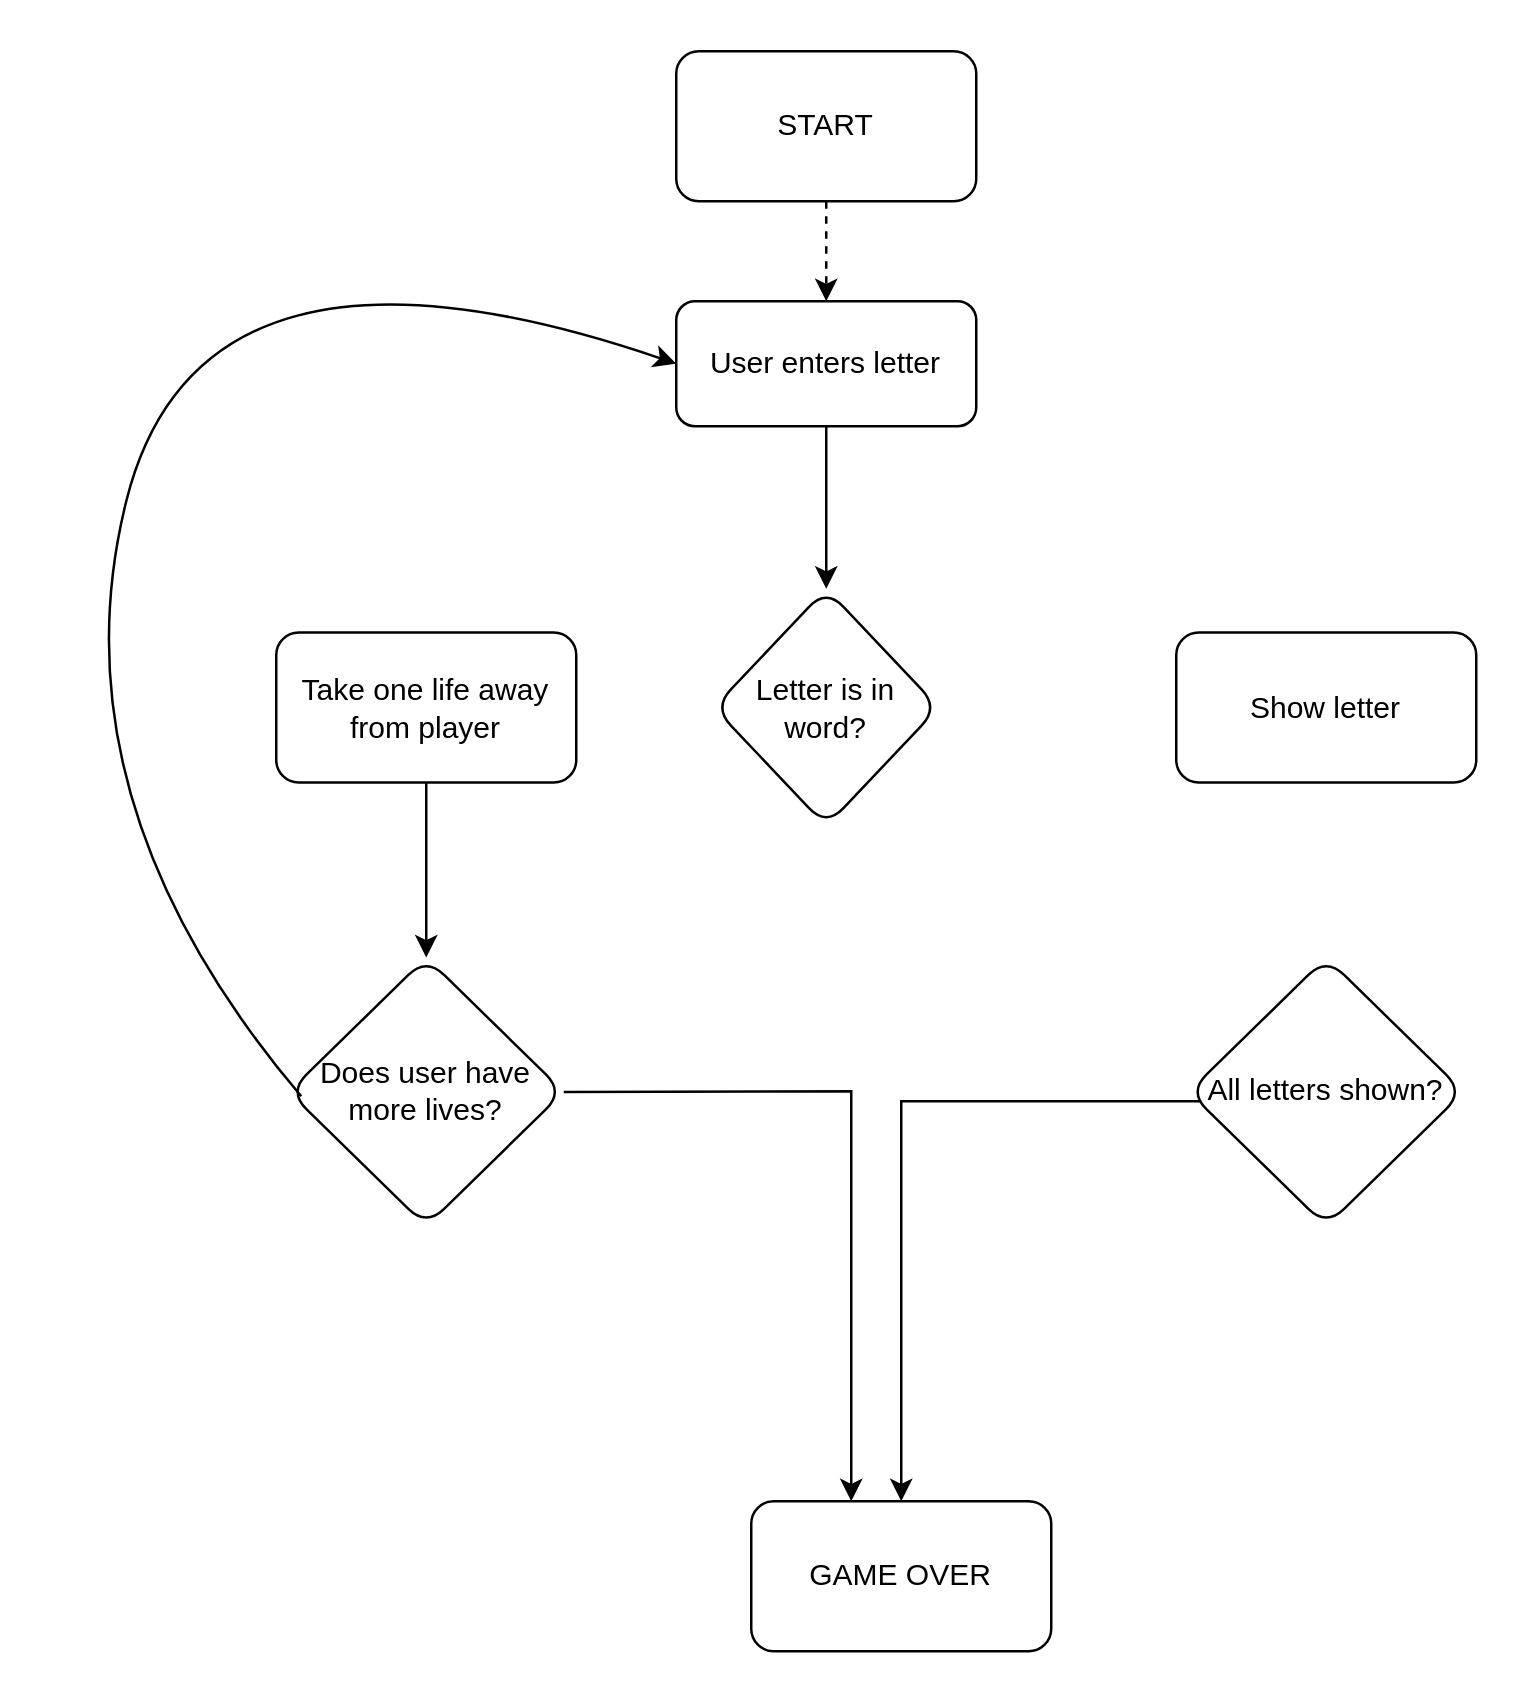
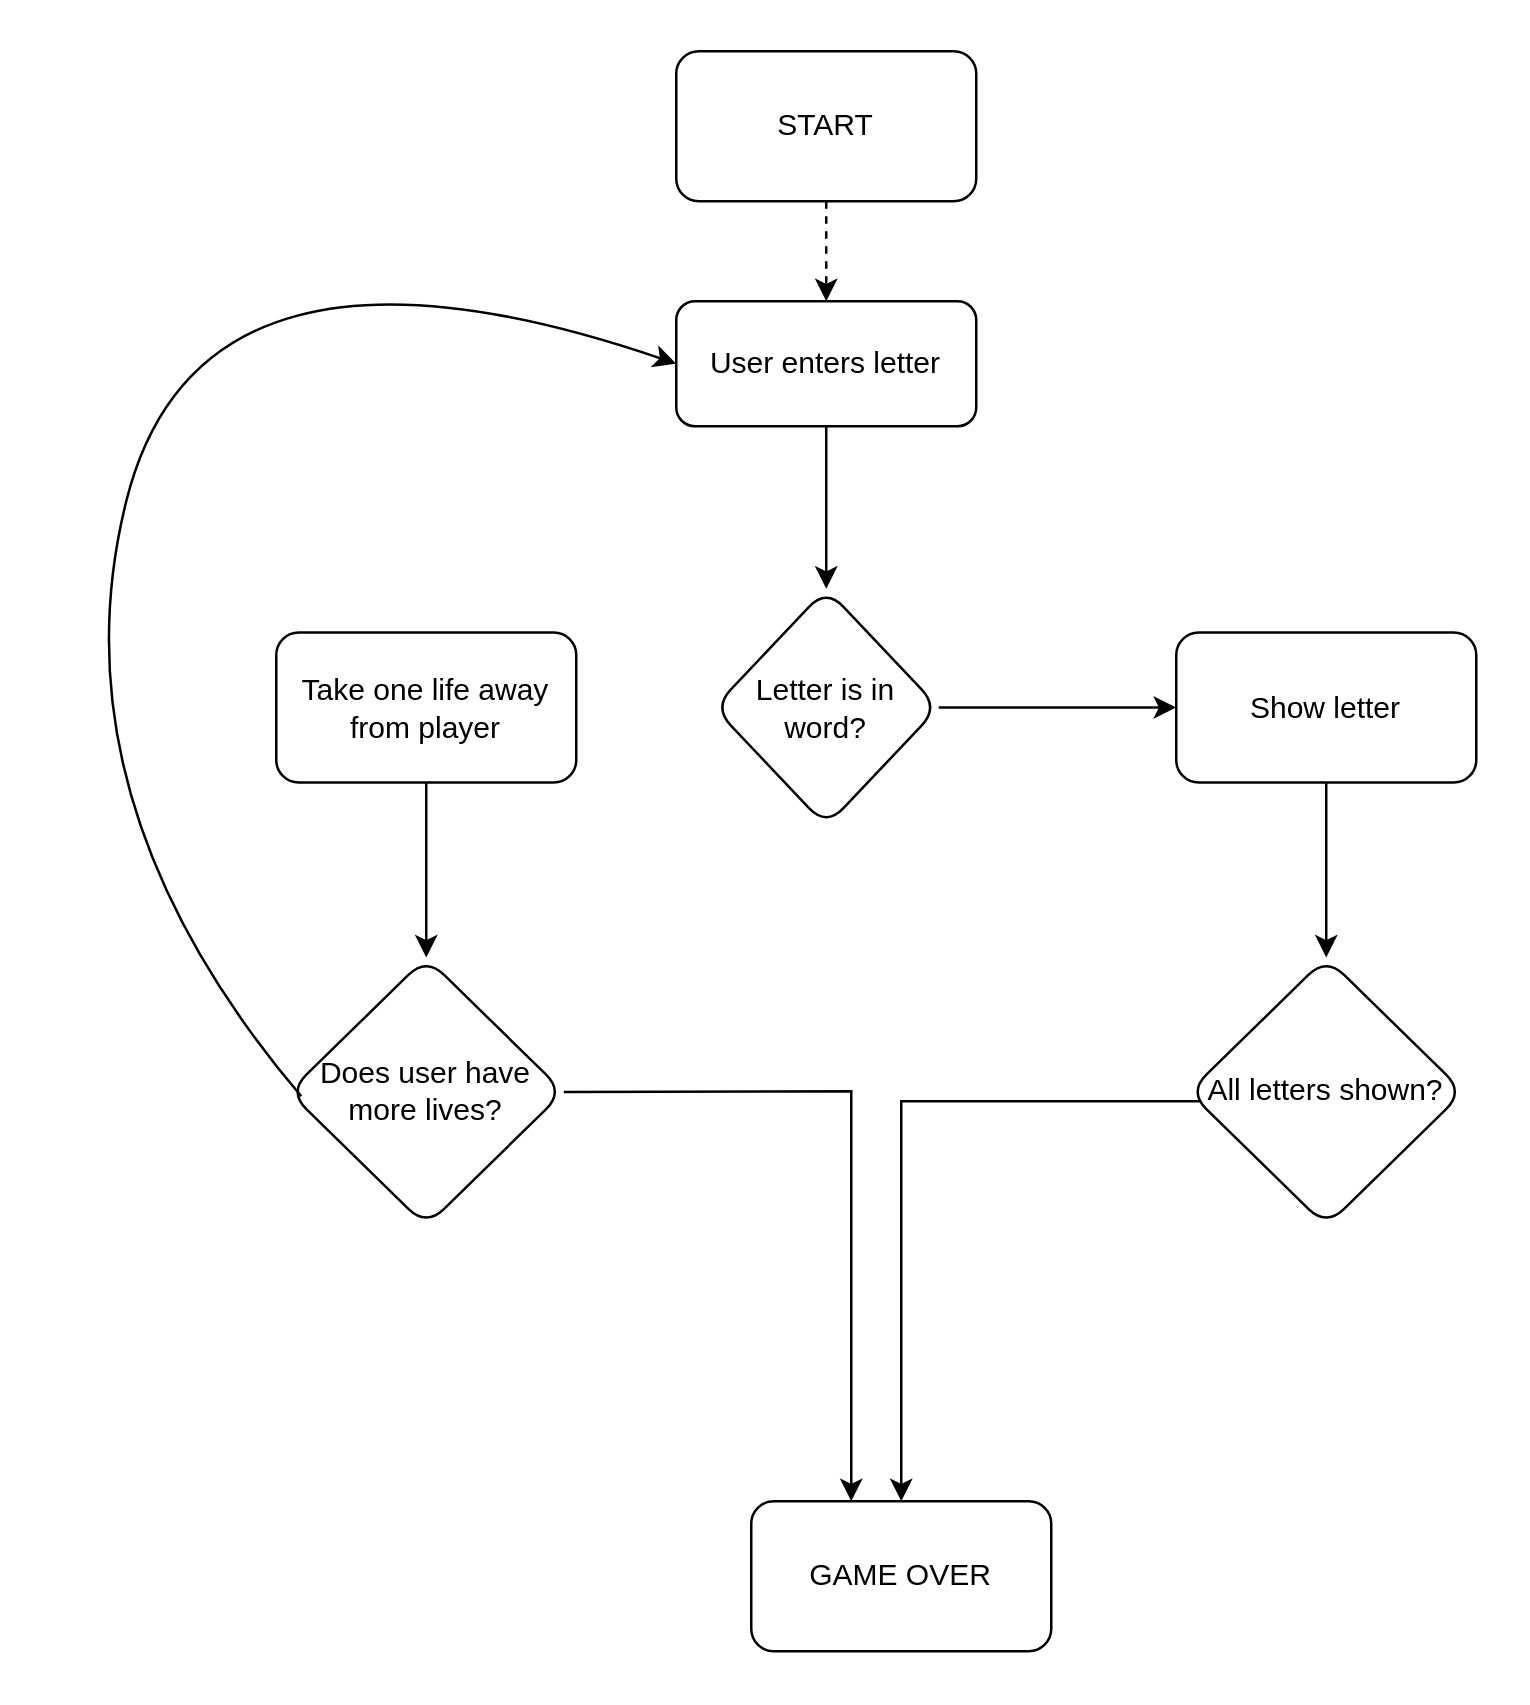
edge "Letter is in word?" -> "Show letter": added
edge "Show letter" -> "All letters shown?": added
